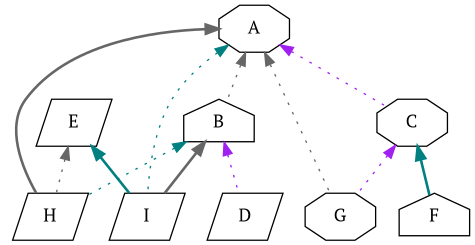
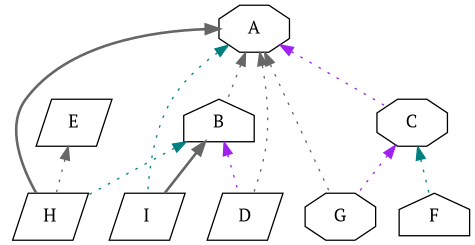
edge "D" -> "A": added
edge "I" -> "E": removed
edge "F" -> "C": style bold -> dotted
